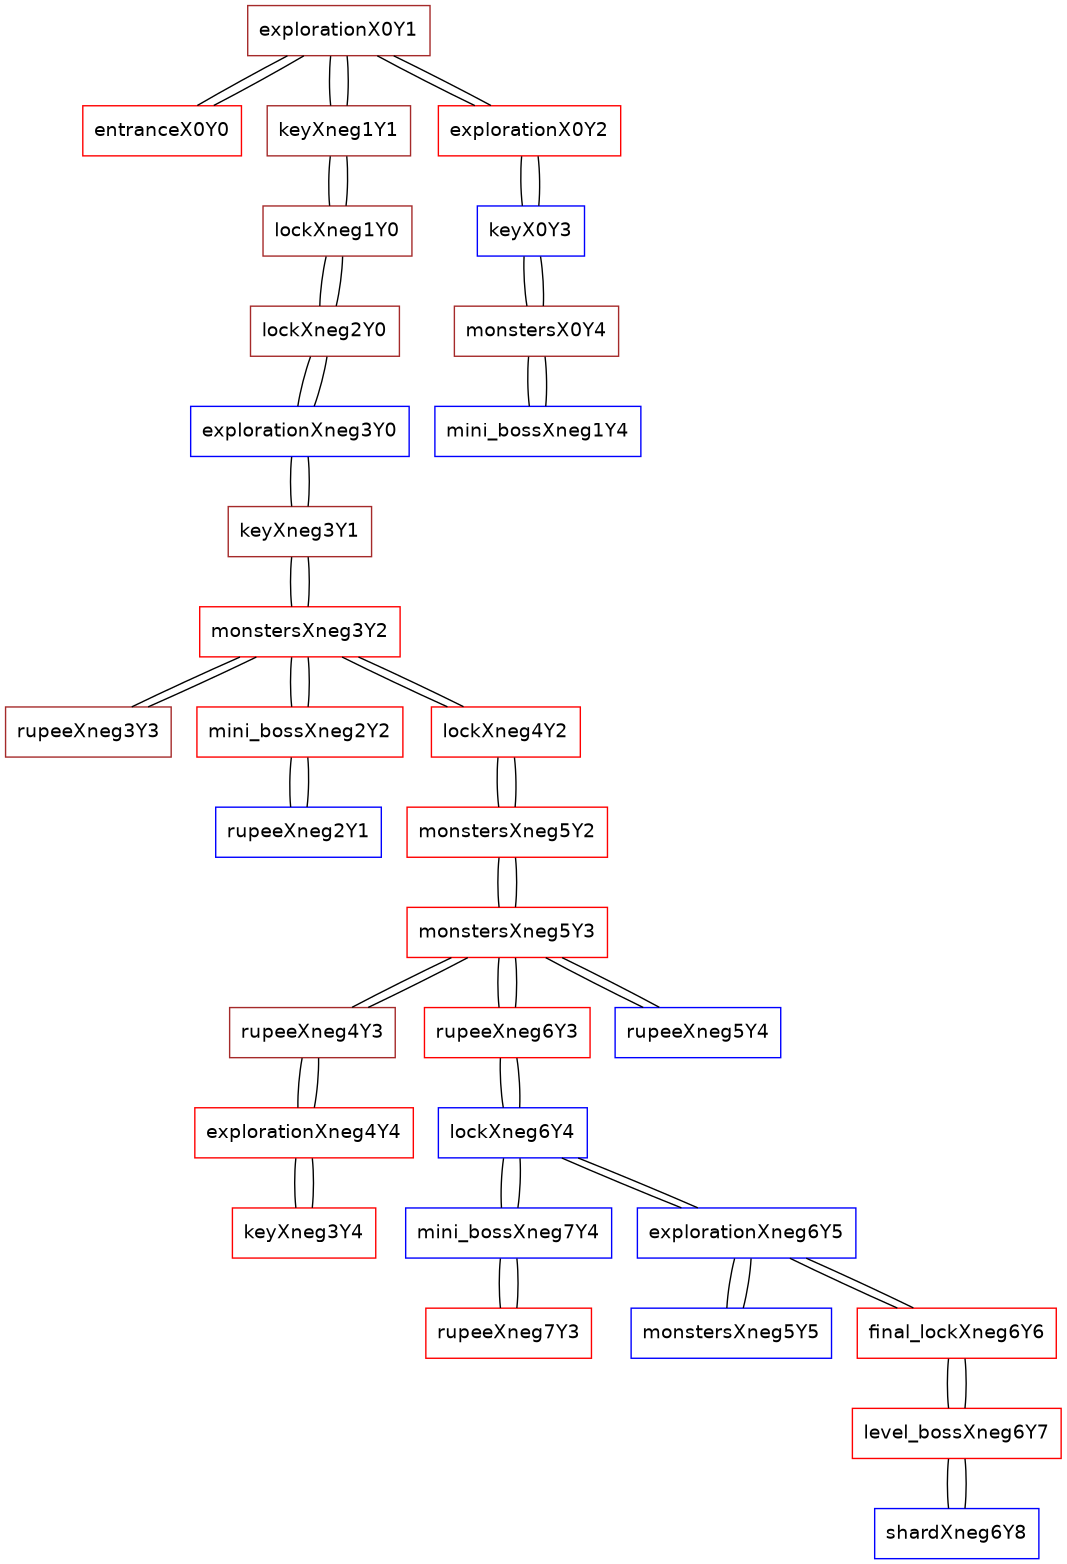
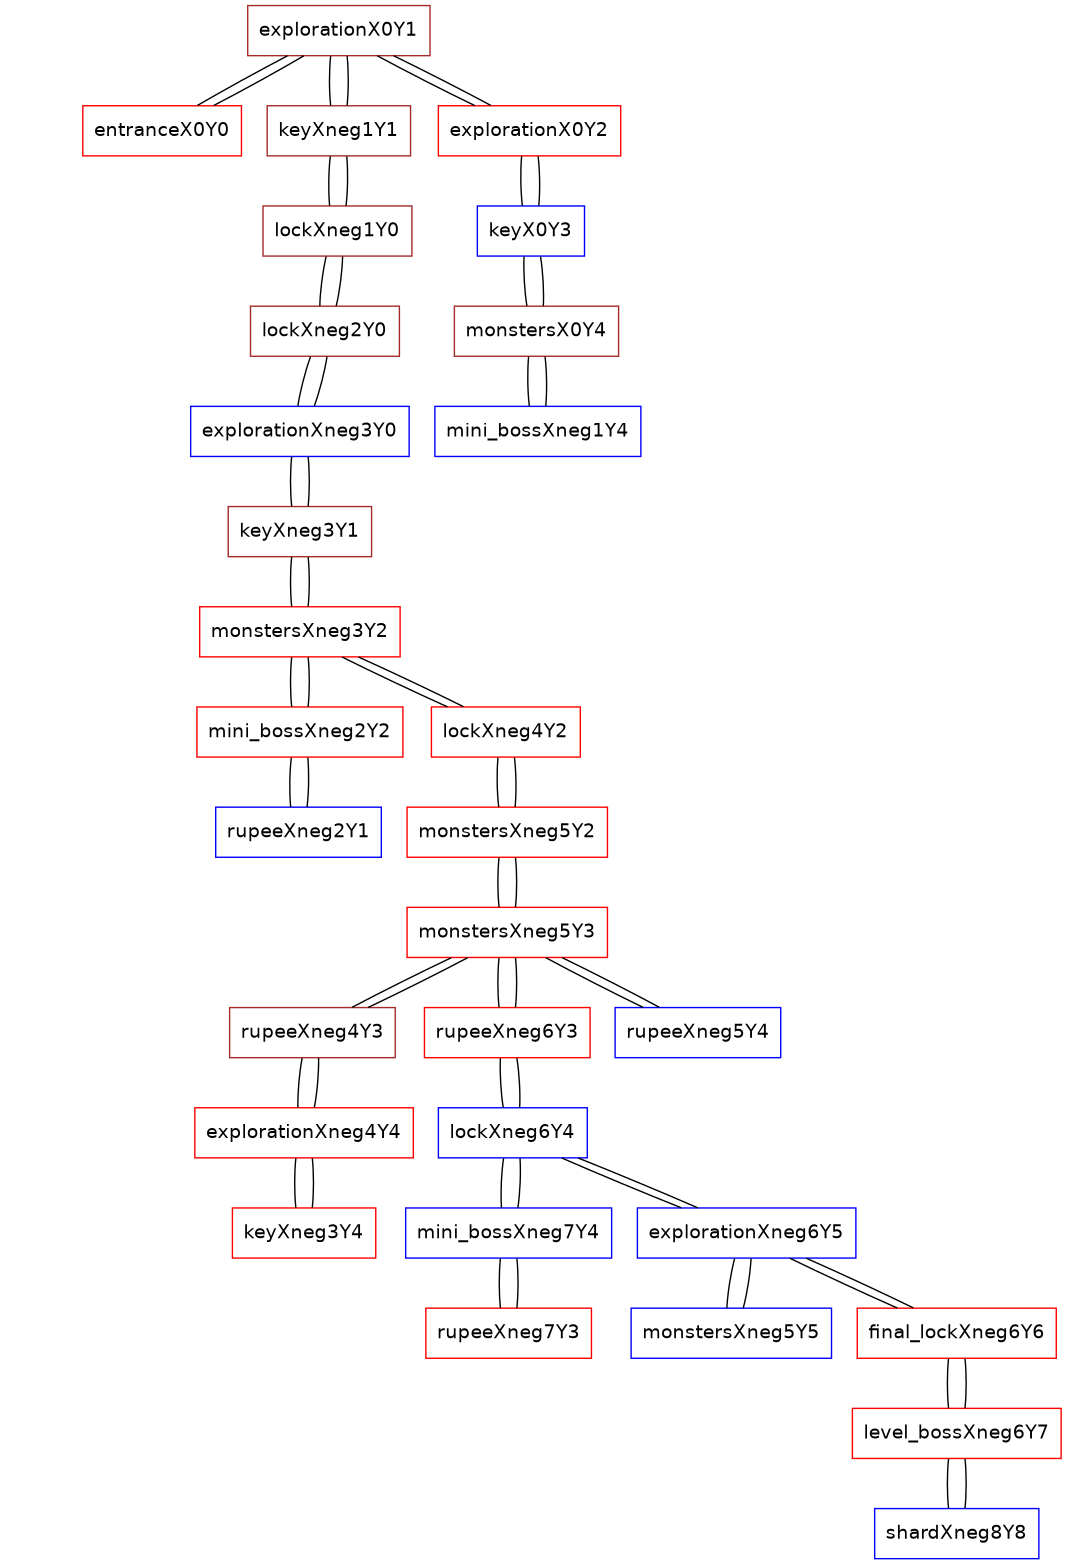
node "rupeeXneg3Y3": removed
node "shardXneg6Y8": label "shardXneg6Y8" -> "shardXneg8Y8"
